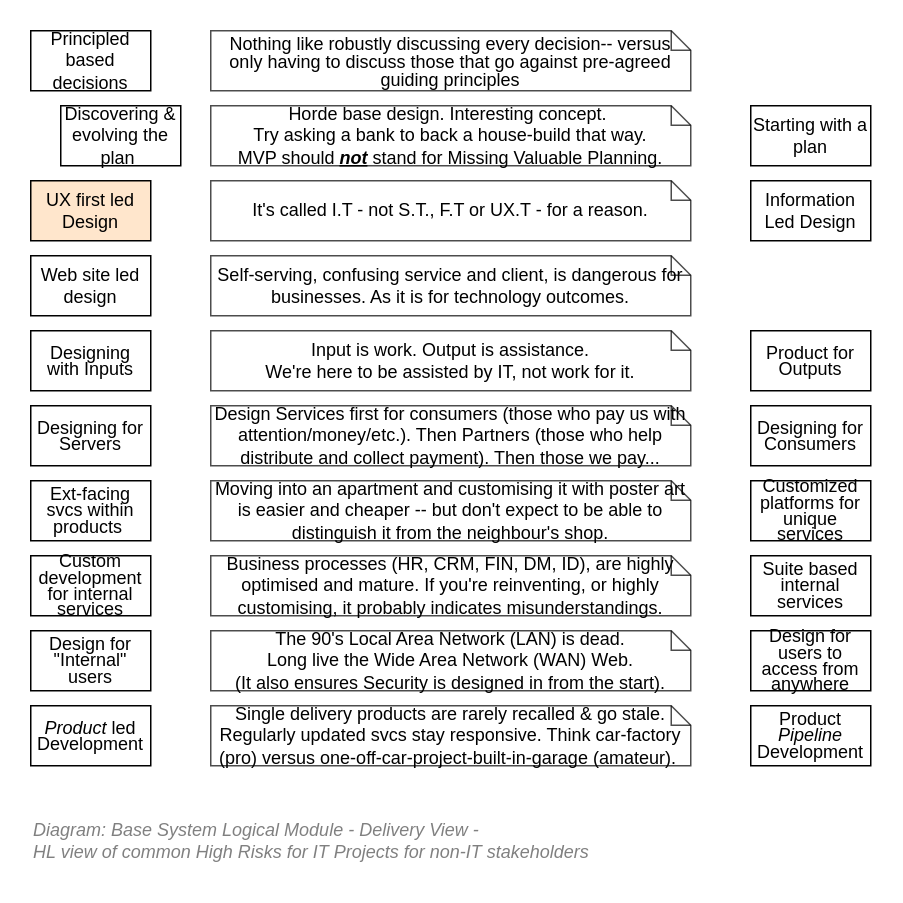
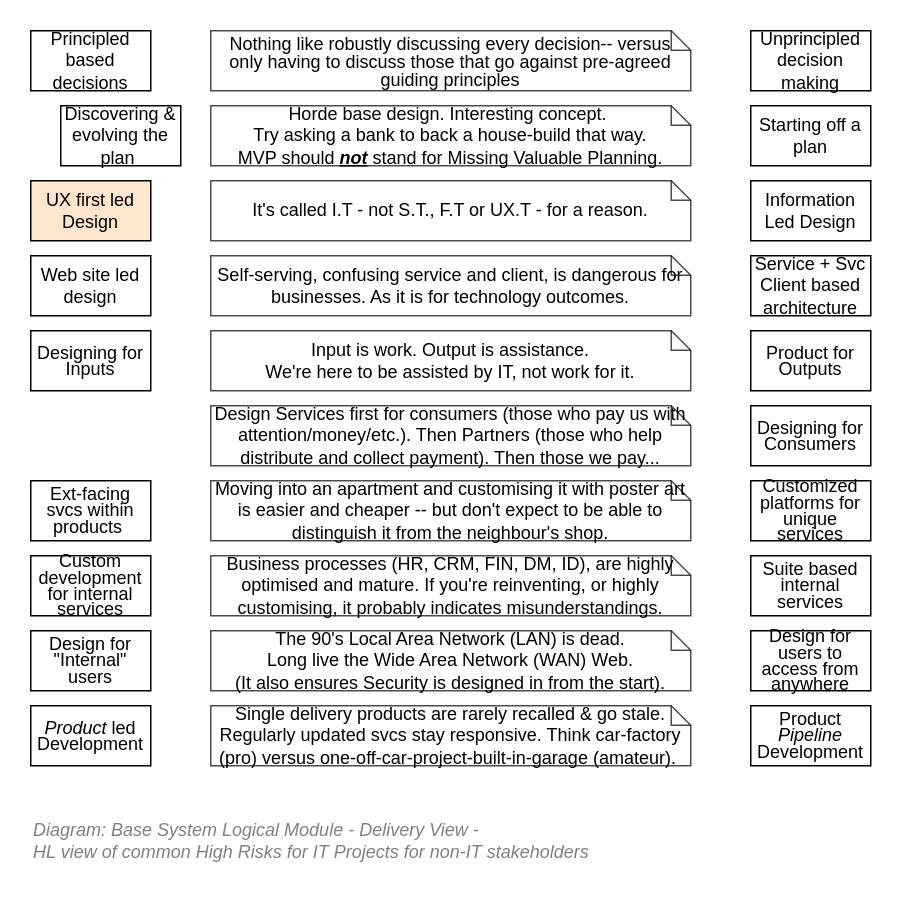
node "Unprincipled decision making": added
node "Starting with a plan": label "Starting with a plan" -> "Starting off a plan"
node "Service + Svc Client based architecture": added
node "Designing with Inputs": label "Designing with Inputs" -> "Designing for Inputs"
node "Designing for Servers": removed
